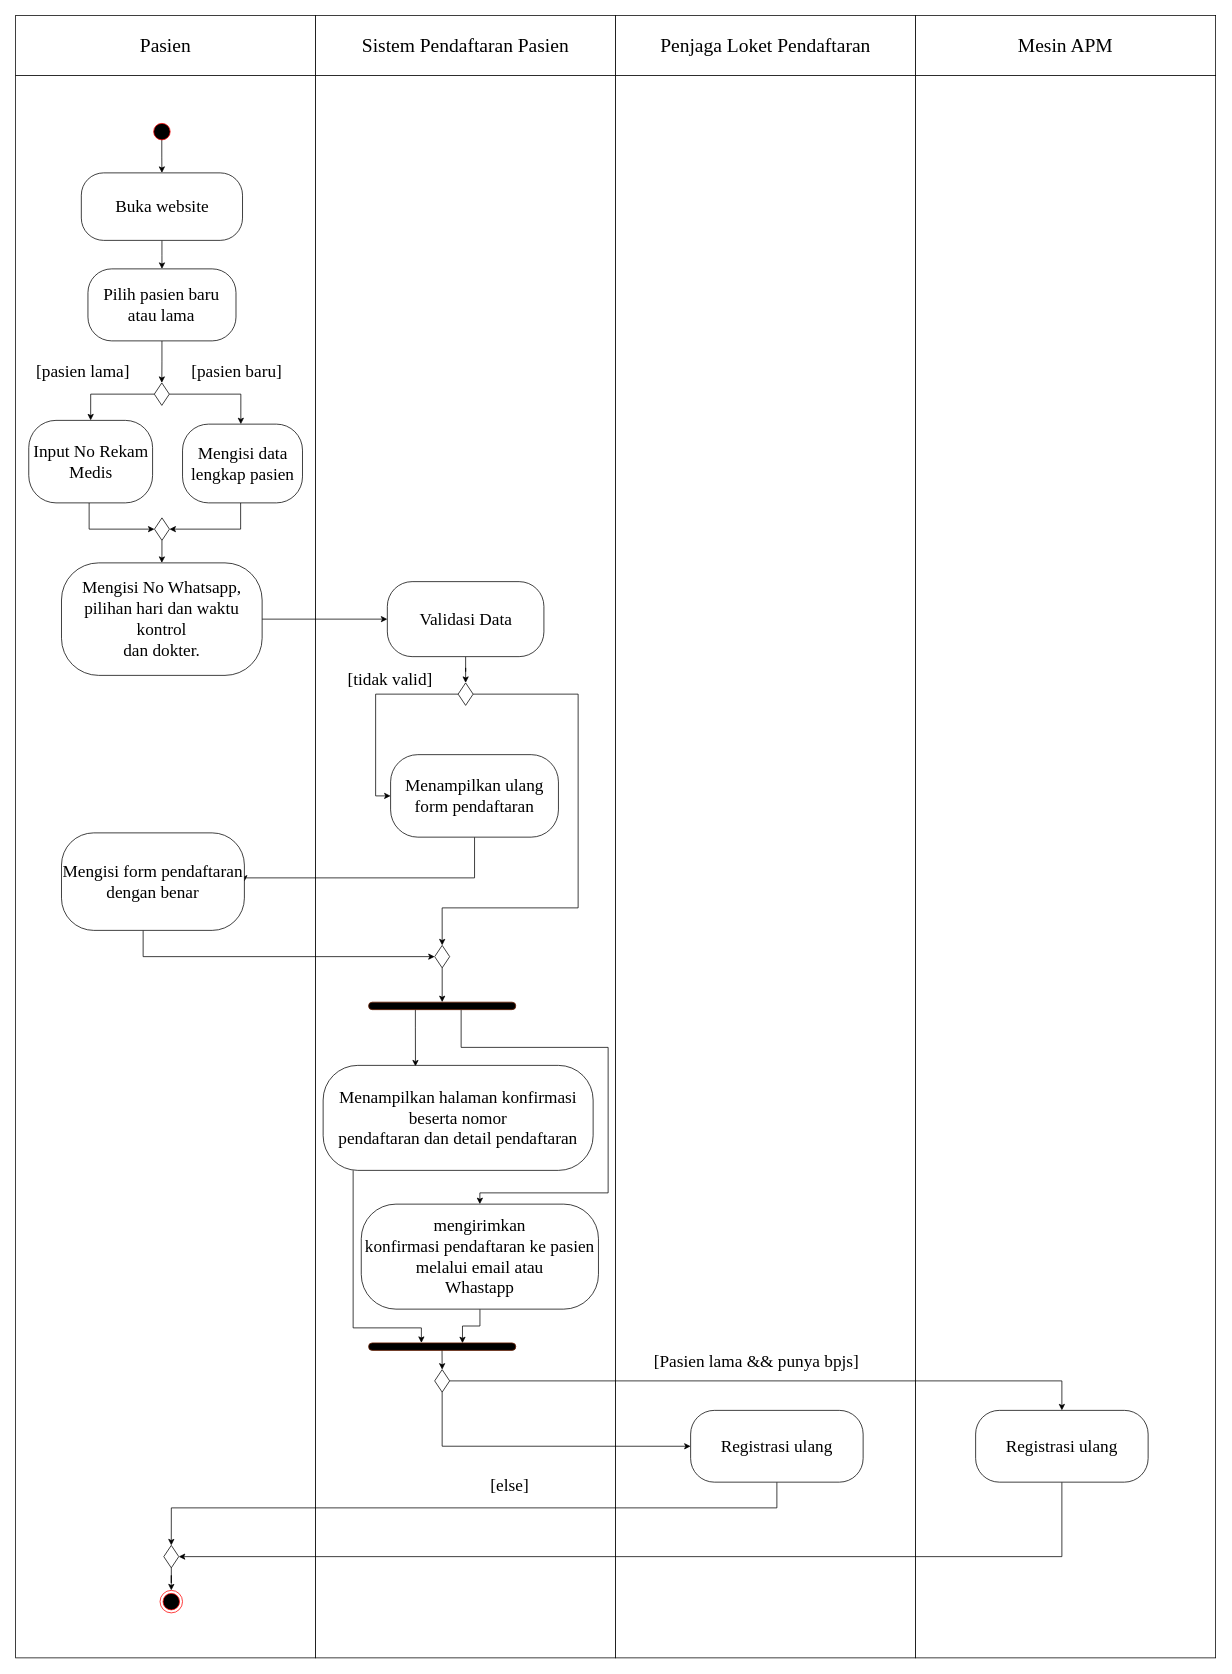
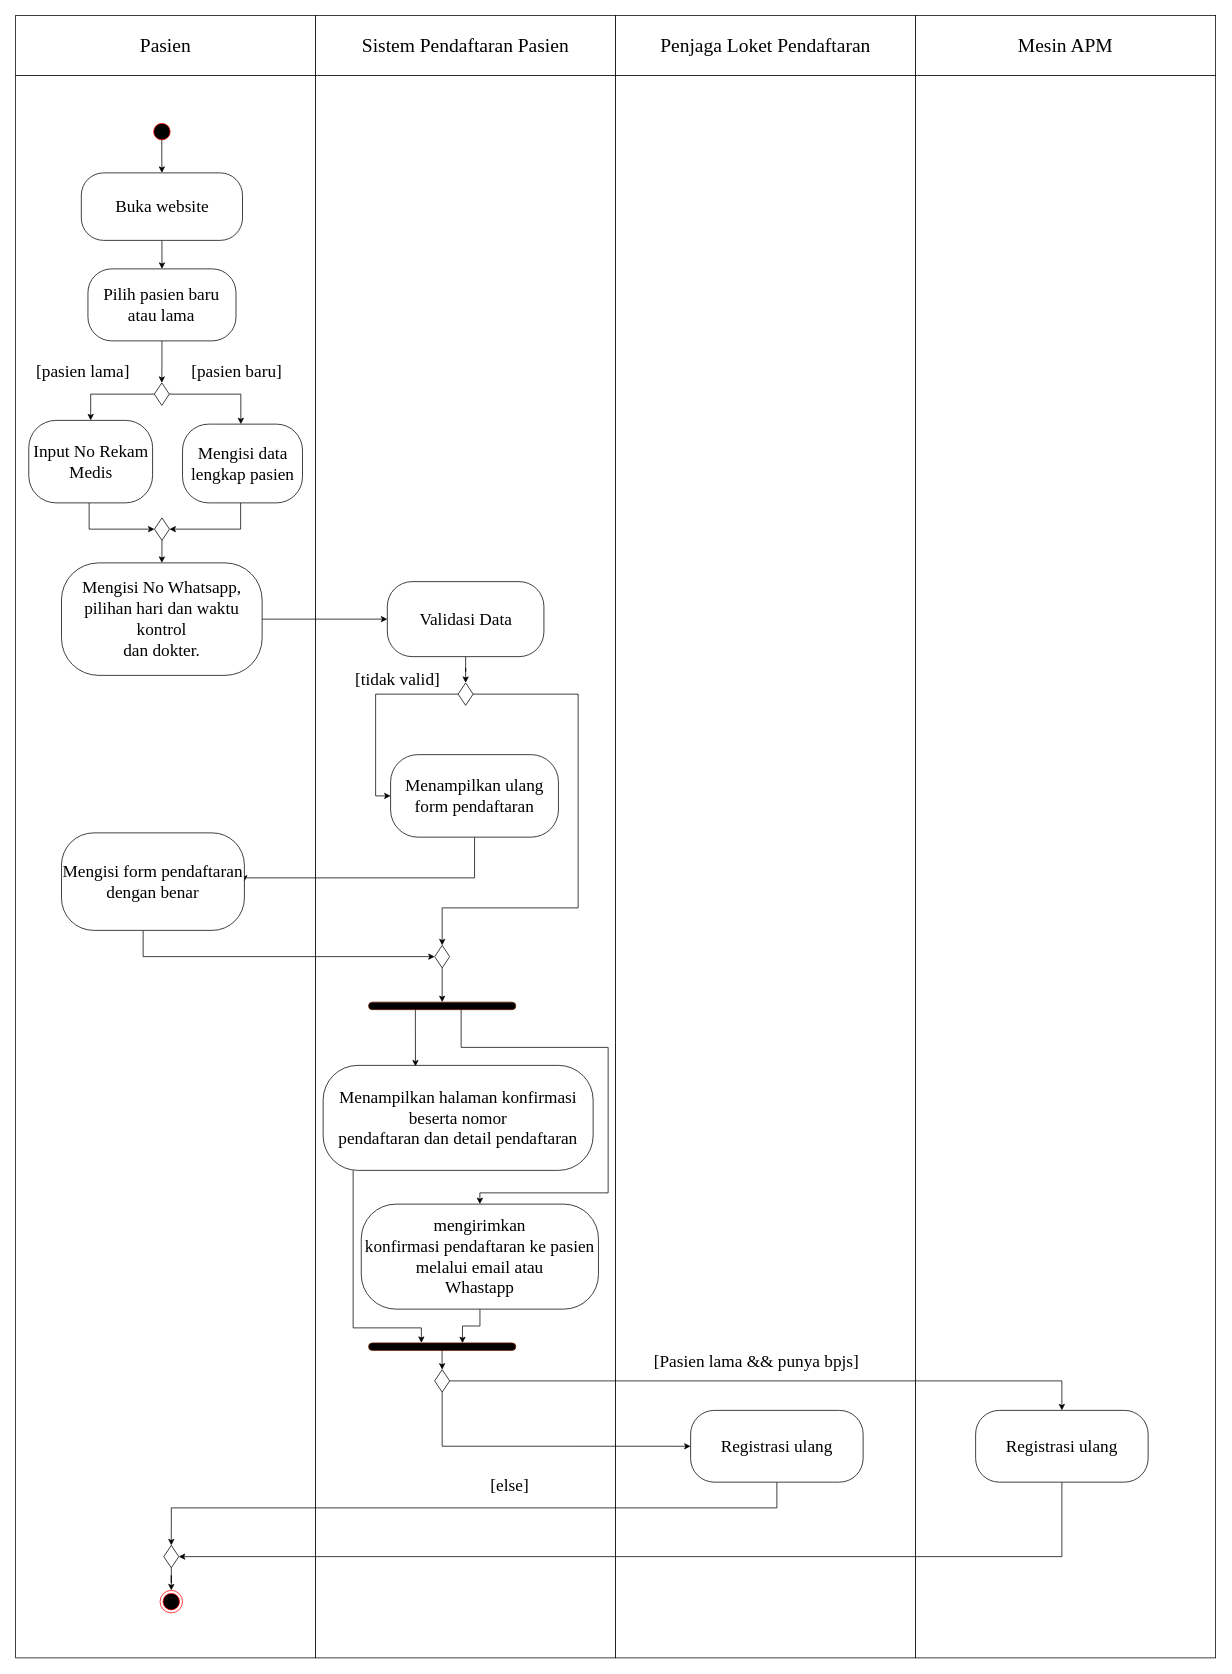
node "[tidak valid]": moved (390, 679) -> (397, 679)
